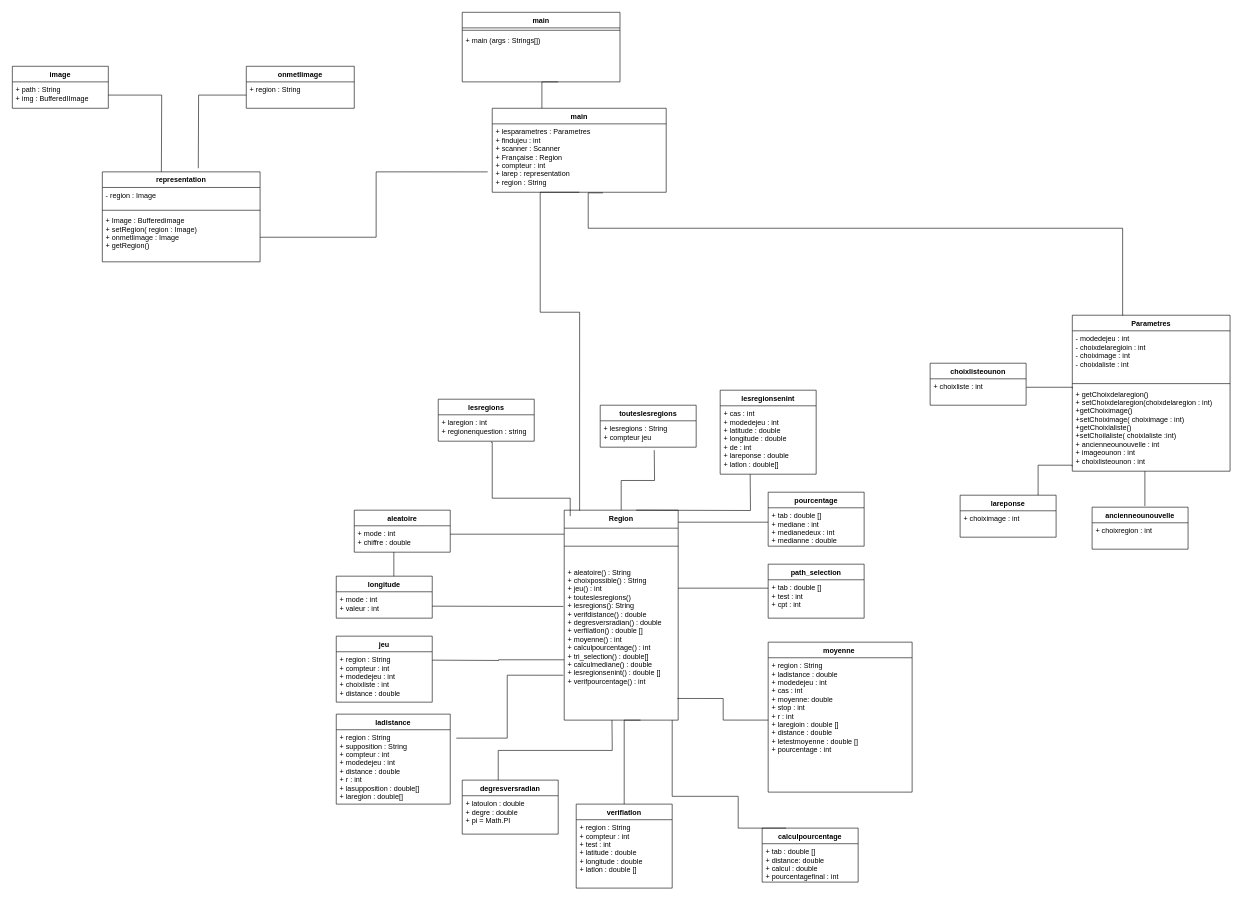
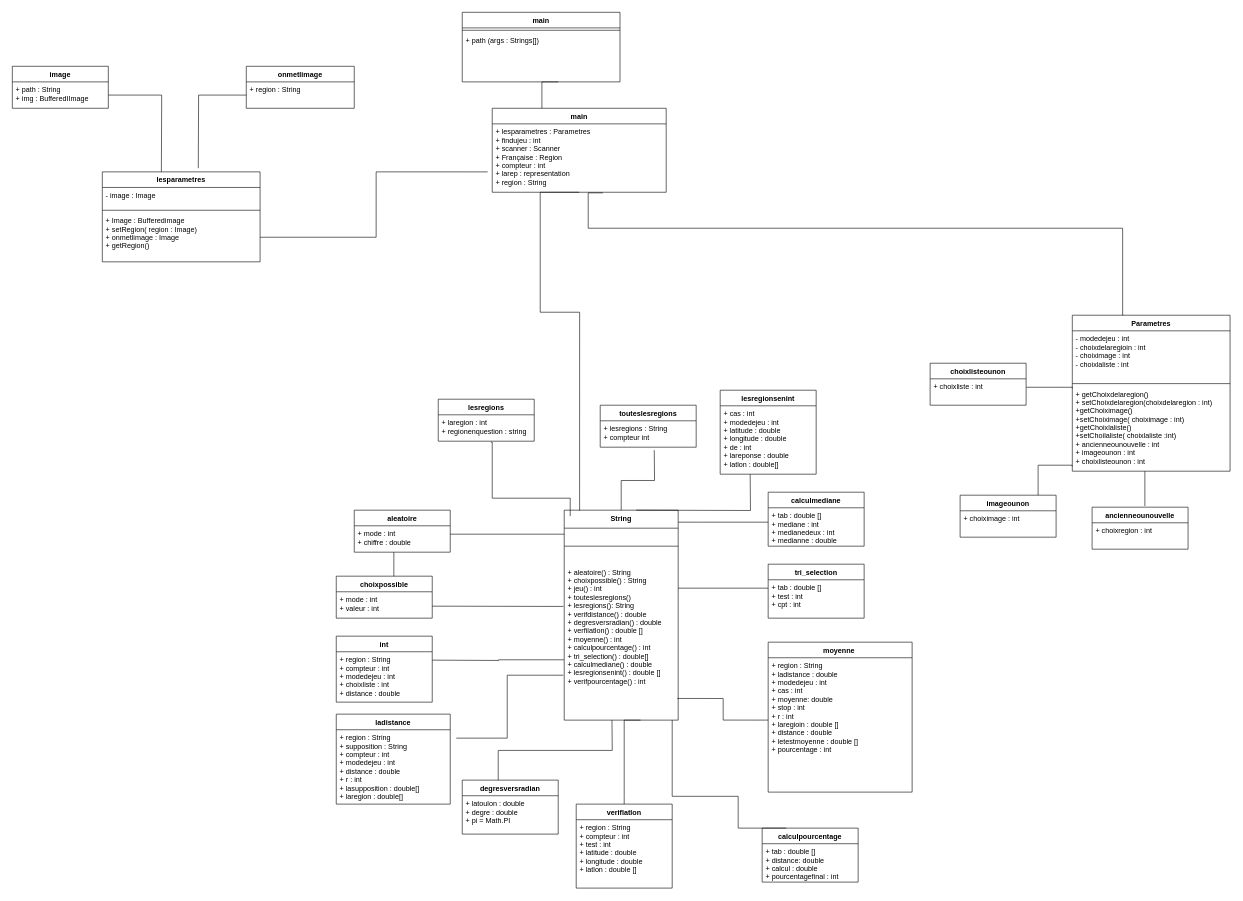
node "+ main (args : Strings[])": label "+ main (args : Strings[])" -> "+ path (args : Strings[])"
node "representation": label "representation" -> "lesparametres"
node "- region : Image": label "- region : Image" -> "- image : Image"
node "+ lesregions : String + compteur jeu": label "+ lesregions : String + compteur jeu" -> "+ lesregions : String + compteur int"
node "pourcentage": label "pourcentage" -> "calculmediane"
node "lareponse": label "lareponse" -> "imageounon"
node "Region": label "Region" -> "String"
node "path_selection": label "path_selection" -> "tri_selection"
node "longitude": label "longitude" -> "choixpossible"
node "jeu": label "jeu" -> "int"
